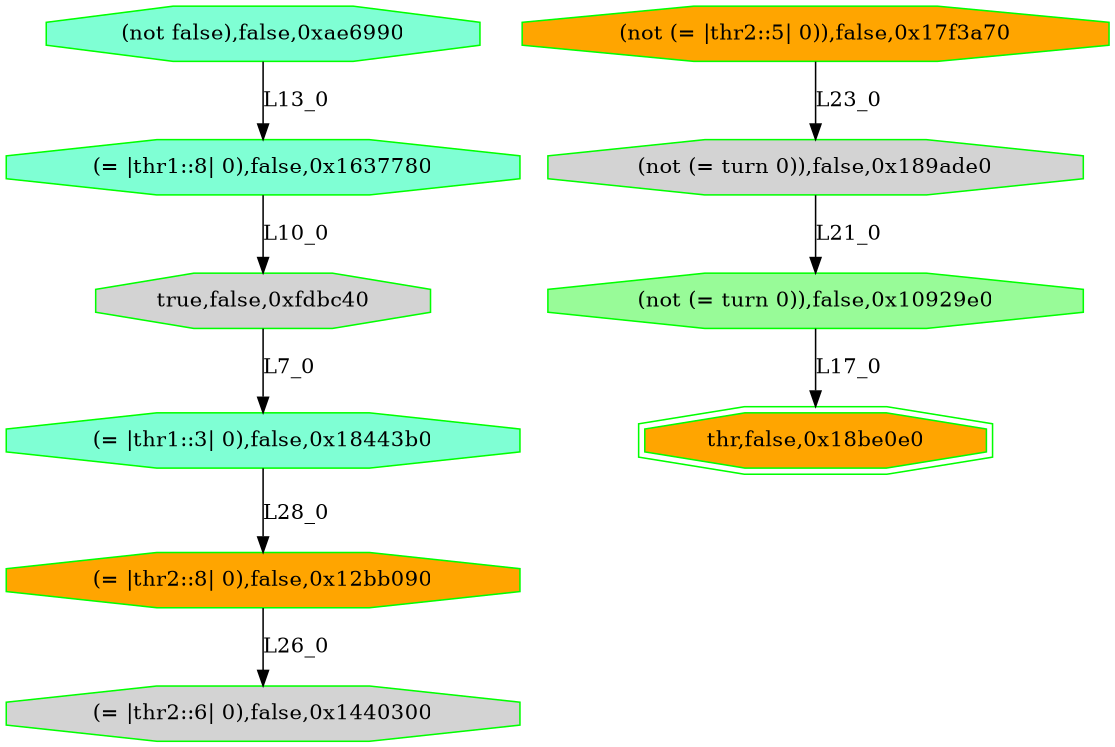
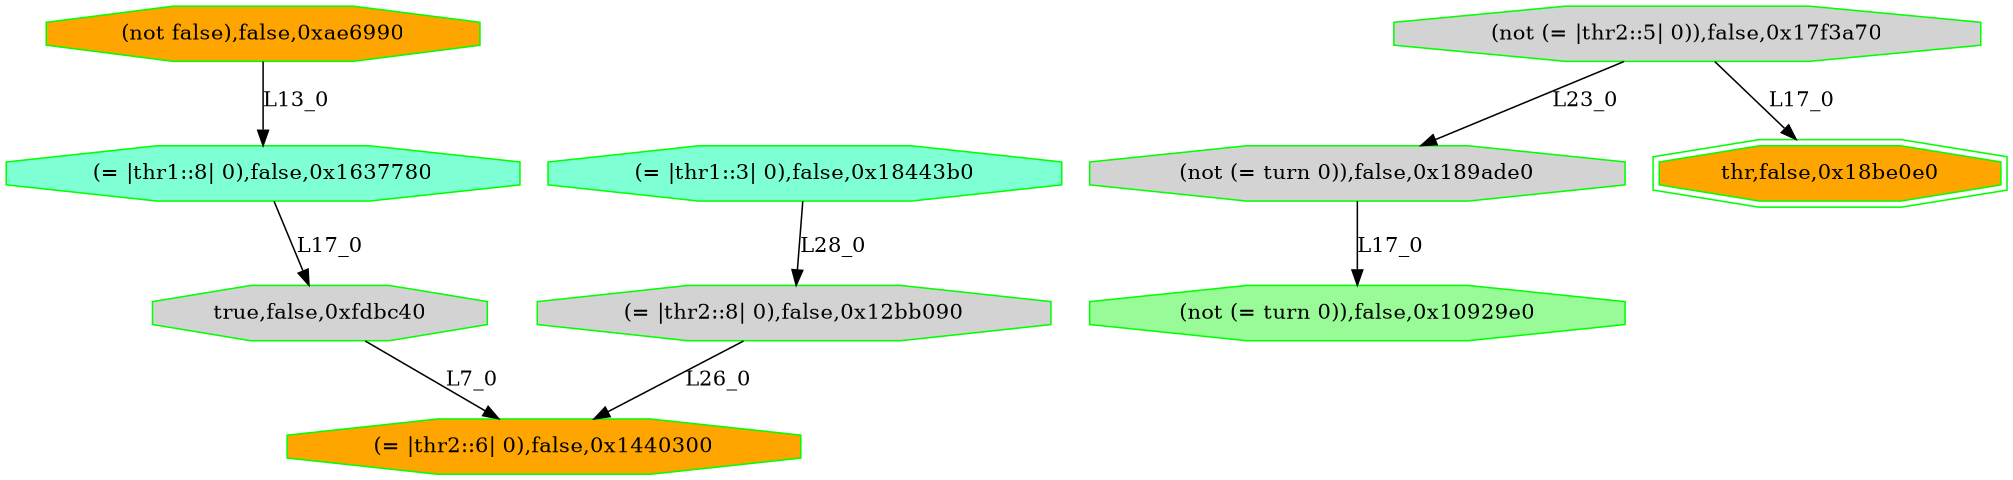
node "(not false),false,0xae6990": fillcolor aquamarine -> orange
node "(not (= |thr2::5| 0)),false,0x17f3a70": fillcolor orange -> lightgrey
edge "(= |thr1::8| 0),false,0x1637780" -> "true,false,0xfdbc40": label "L10_0" -> "L17_0"
edge "(not (= turn 0)),false,0x189ade0" -> "(not (= turn 0)),false,0x10929e0": label "L21_0" -> "L17_0"
edge "(not (= turn 0)),false,0x10929e0" -> "thr,false,0x18be0e0": now "(not (= |thr2::5| 0)),false,0x17f3a70" -> "thr,false,0x18be0e0"
edge "true,false,0xfdbc40" -> "(= |thr1::3| 0),false,0x18443b0": now "true,false,0xfdbc40" -> "(= |thr2::6| 0),false,0x1440300"
node "(= |thr2::8| 0),false,0x12bb090": fillcolor orange -> lightgrey
node "(= |thr2::6| 0),false,0x1440300": fillcolor lightgrey -> orange
